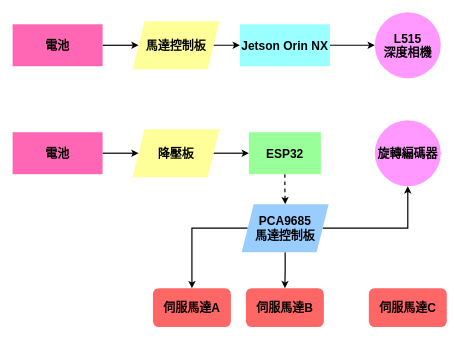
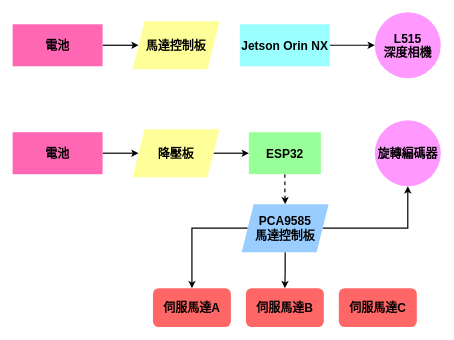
edge "馬達控制板" -> "Jetson Orin NX": removed
node "PCA9685 馬達控制板": label "PCA9685 馬達控制板" -> "PCA9585 馬達控制板"
node "伺服馬達C": moved (408, 308) -> (378, 308)
